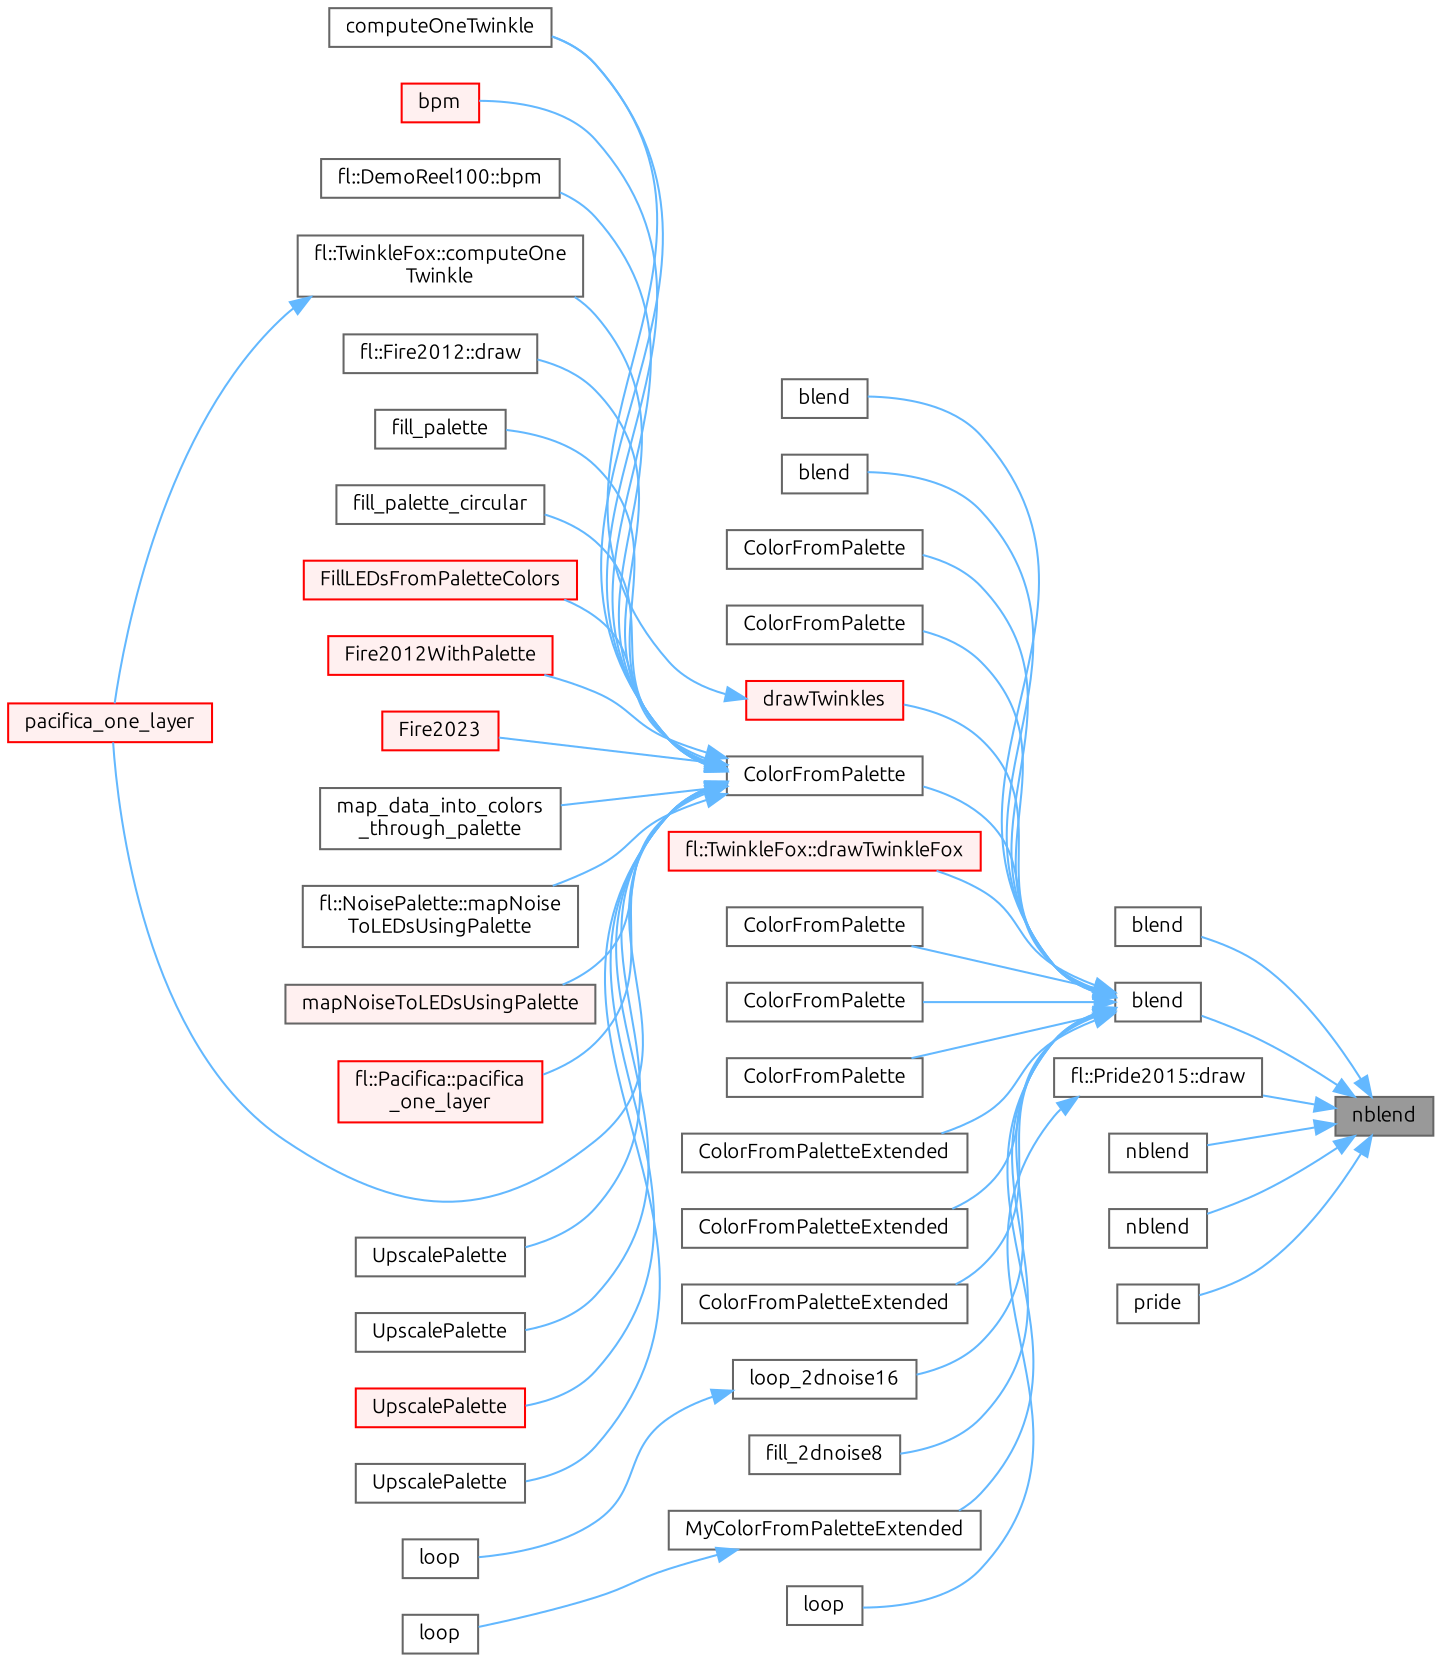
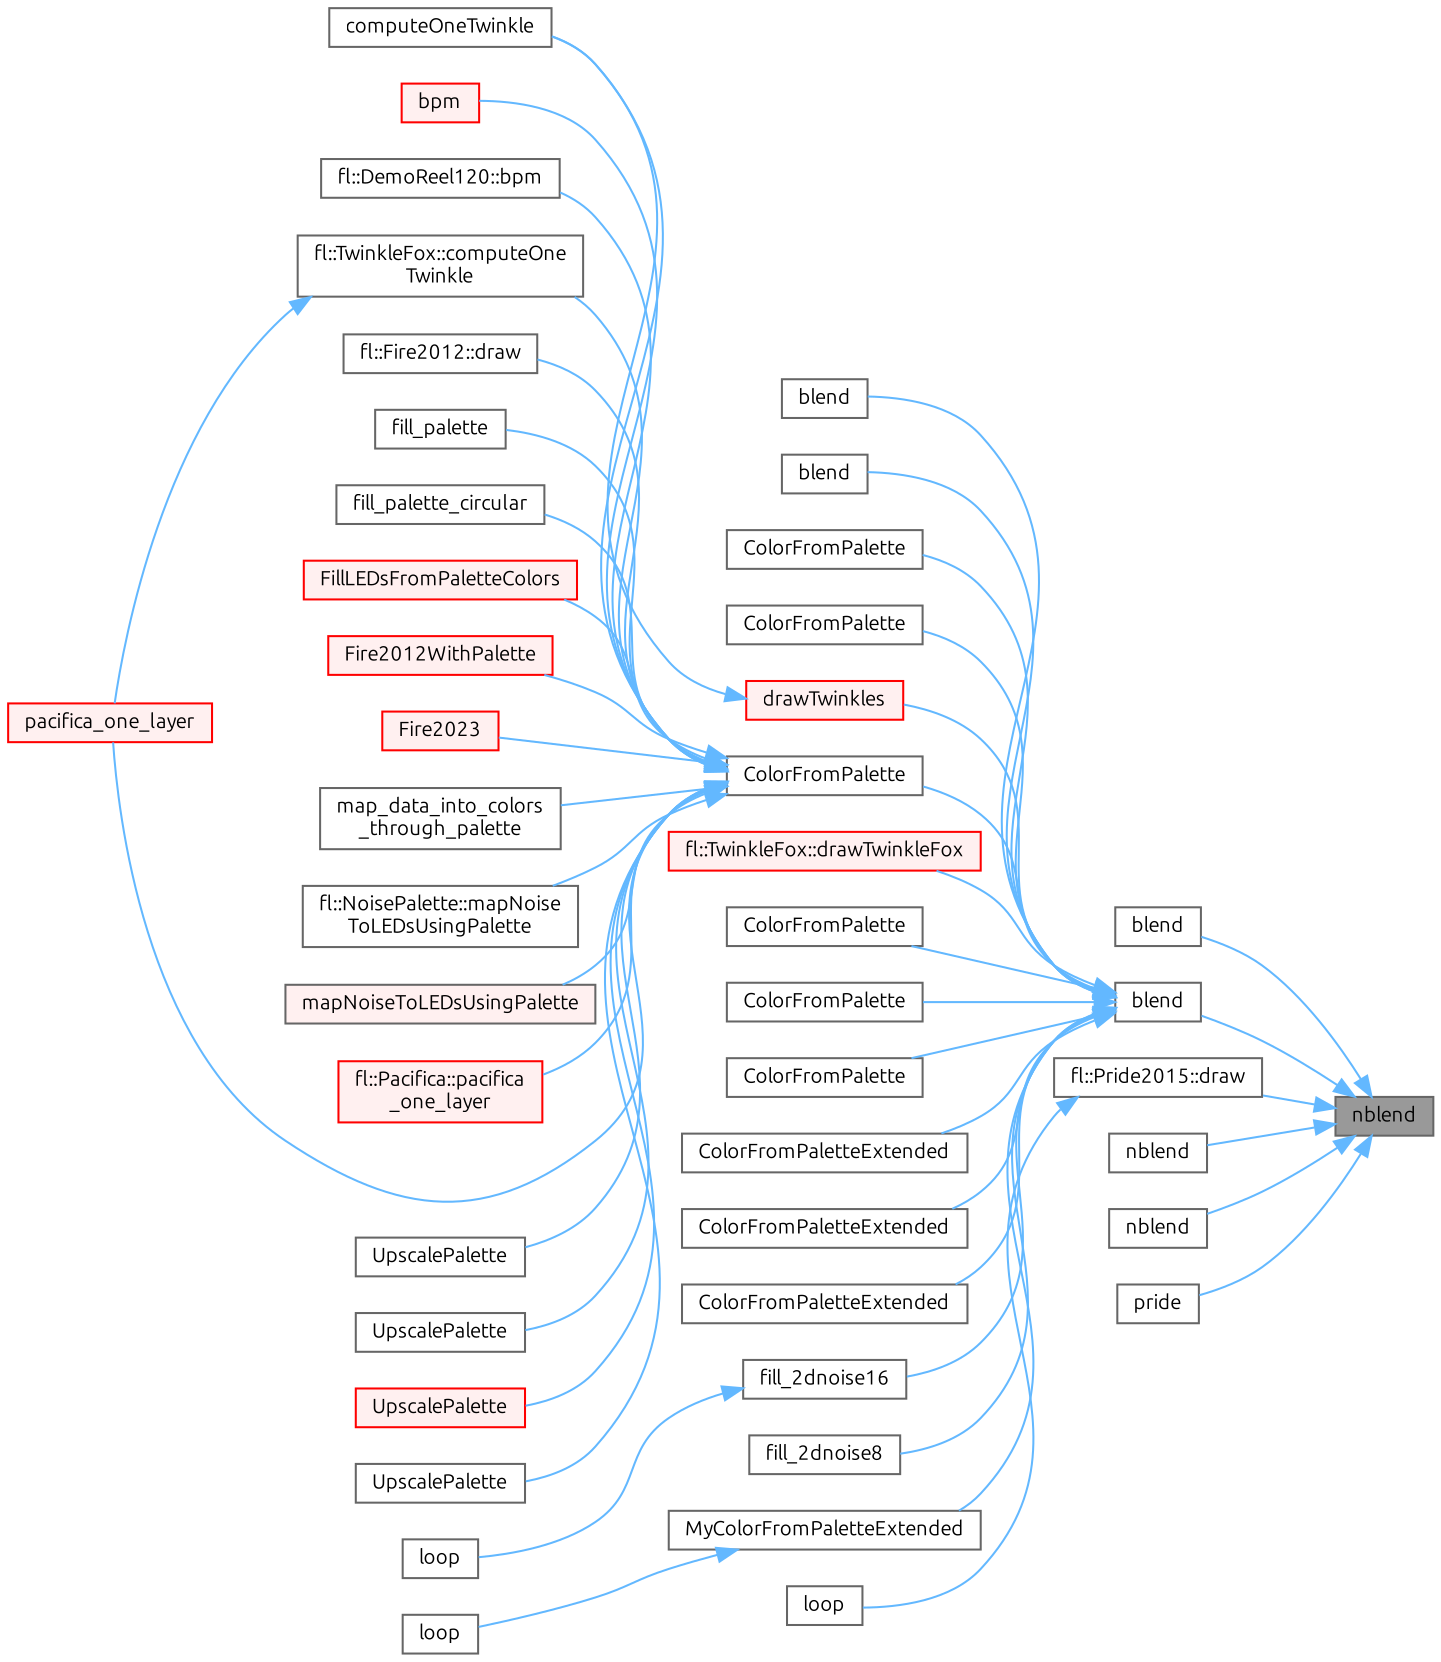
node "fl::DemoReel100::bpm": label "fl::DemoReel100::bpm" -> "fl::DemoReel120::bpm"
node "loop_2dnoise16": label "loop_2dnoise16" -> "fill_2dnoise16"
